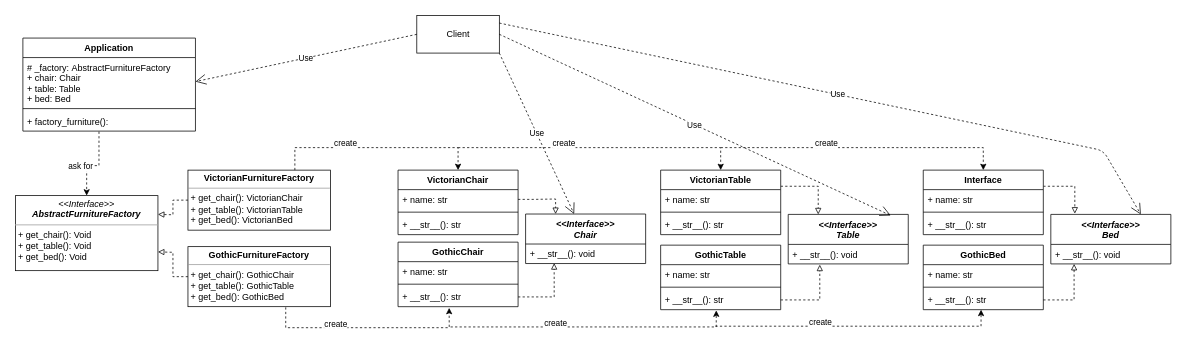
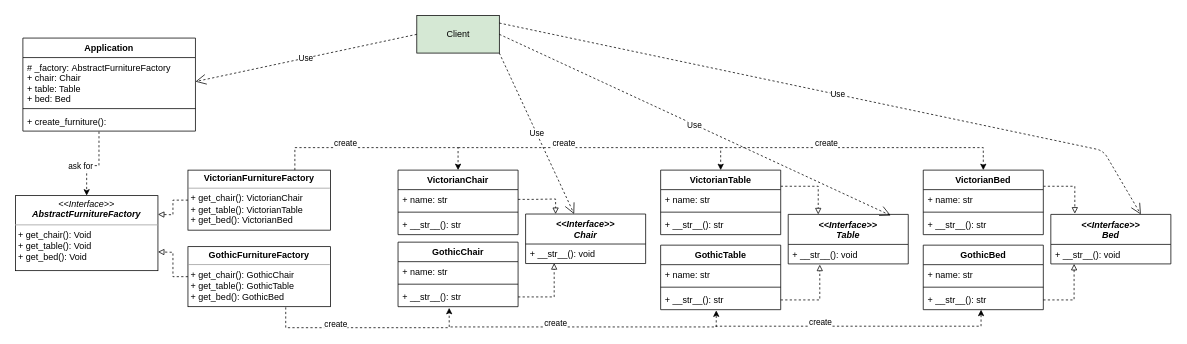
node "Client": fillcolor #ffffff -> #d5e8d4
node "+ factory_furniture():": label "+ factory_furniture():" -> "+ create_furniture():"
node "Interface": label "Interface" -> "VictorianBed"
